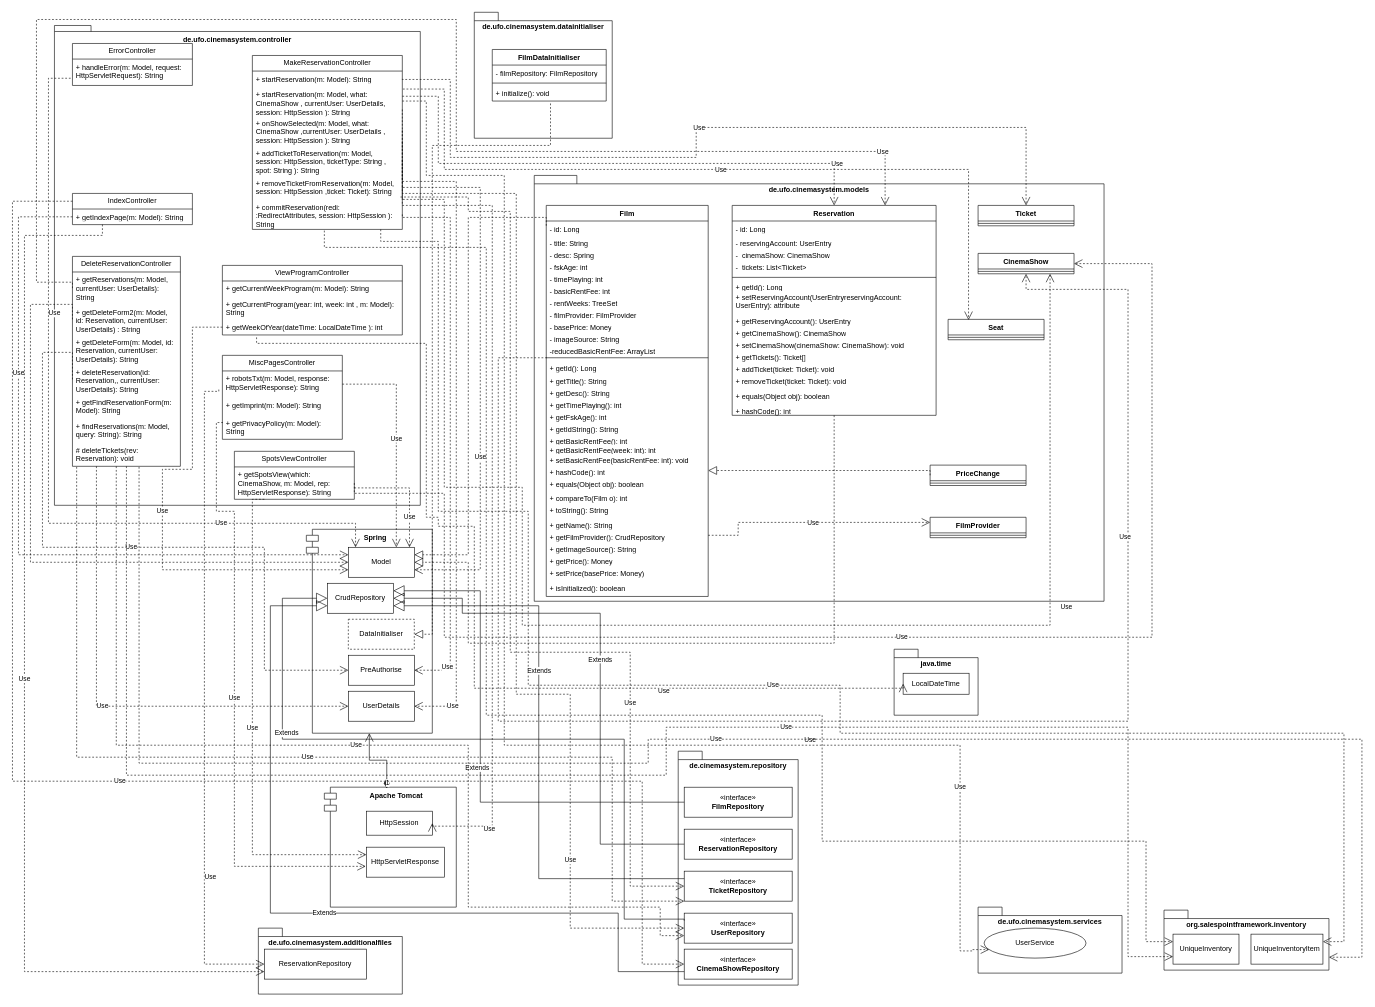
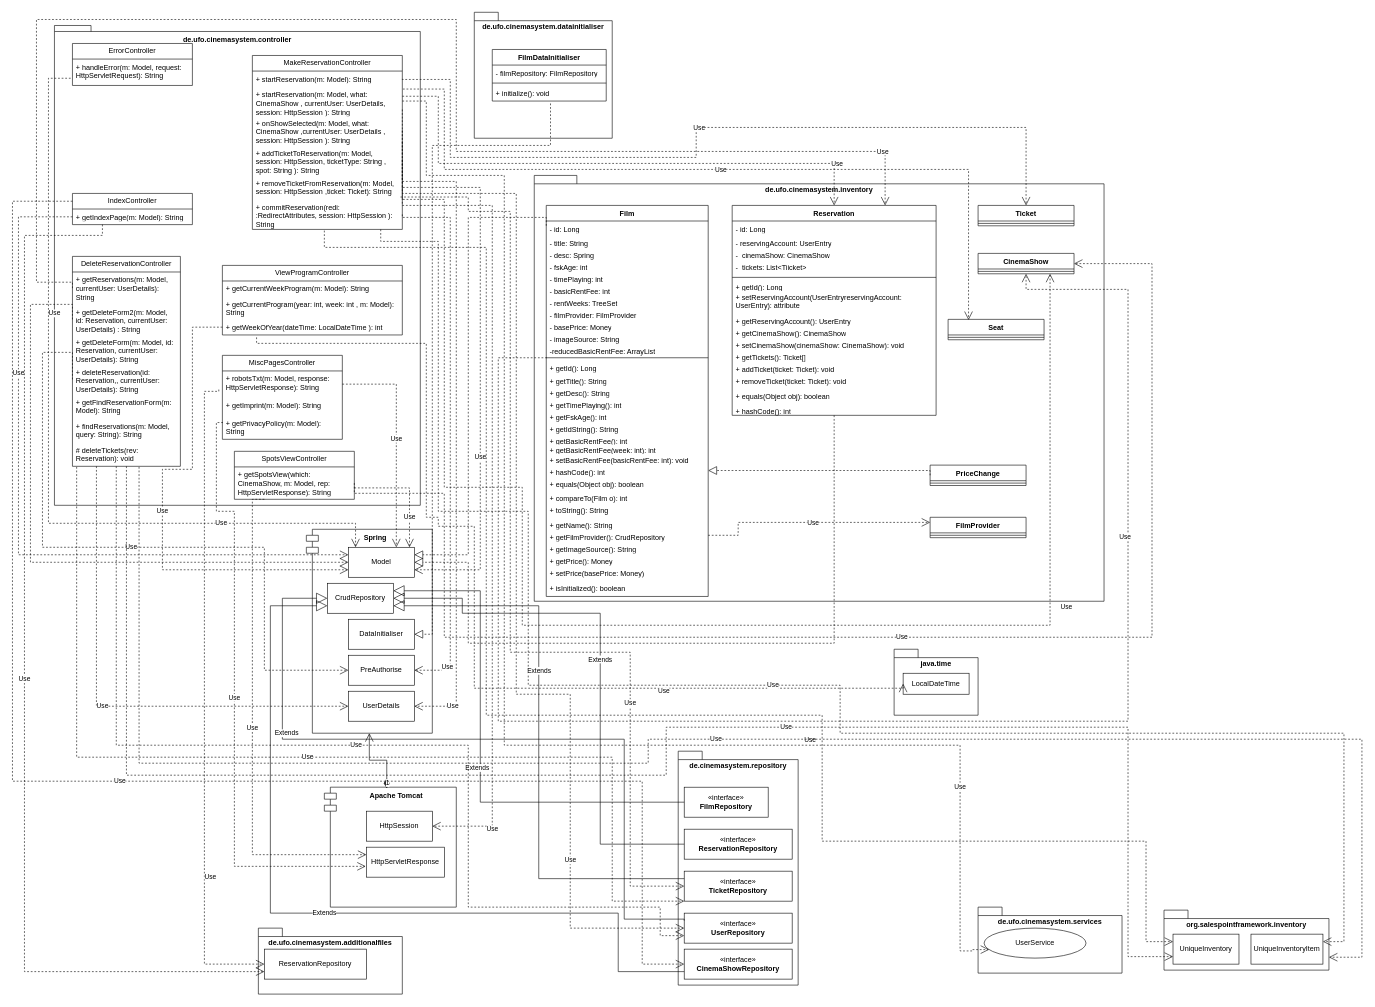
node "de.ufo.cinemasystem.models": label "de.ufo.cinemasystem.models" -> "de.ufo.cinemasystem.inventory"
node "DataInitialiser": style dashed -> solid
node "«interface» FilmRepository": size 108x30 -> 84x30
node "HttpSession": size 66x24 -> 66x30
